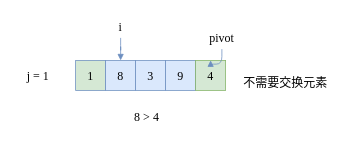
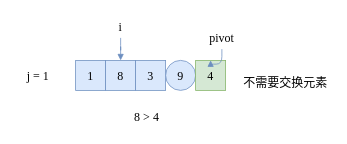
node "1": fillcolor #d5e8d4 -> #dae8fc
node "9": shape rectangle -> ellipse
